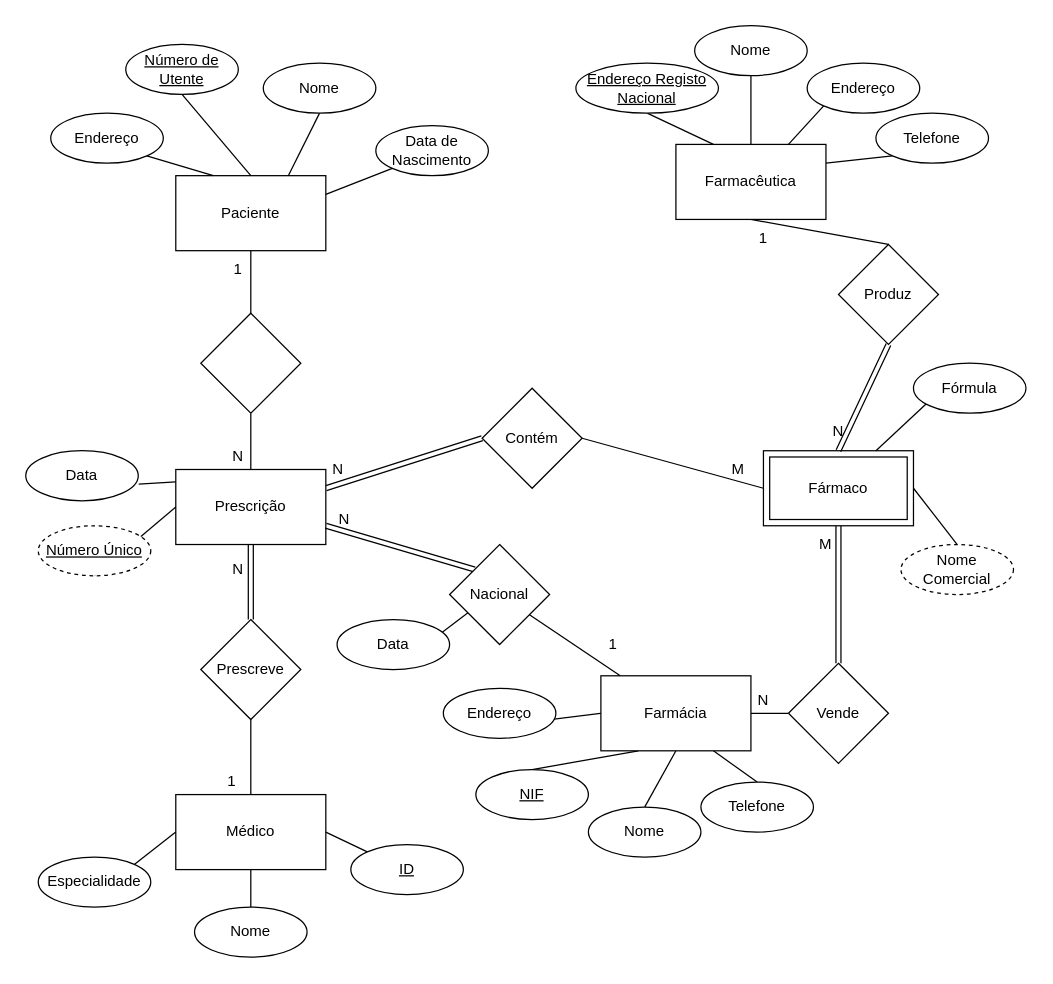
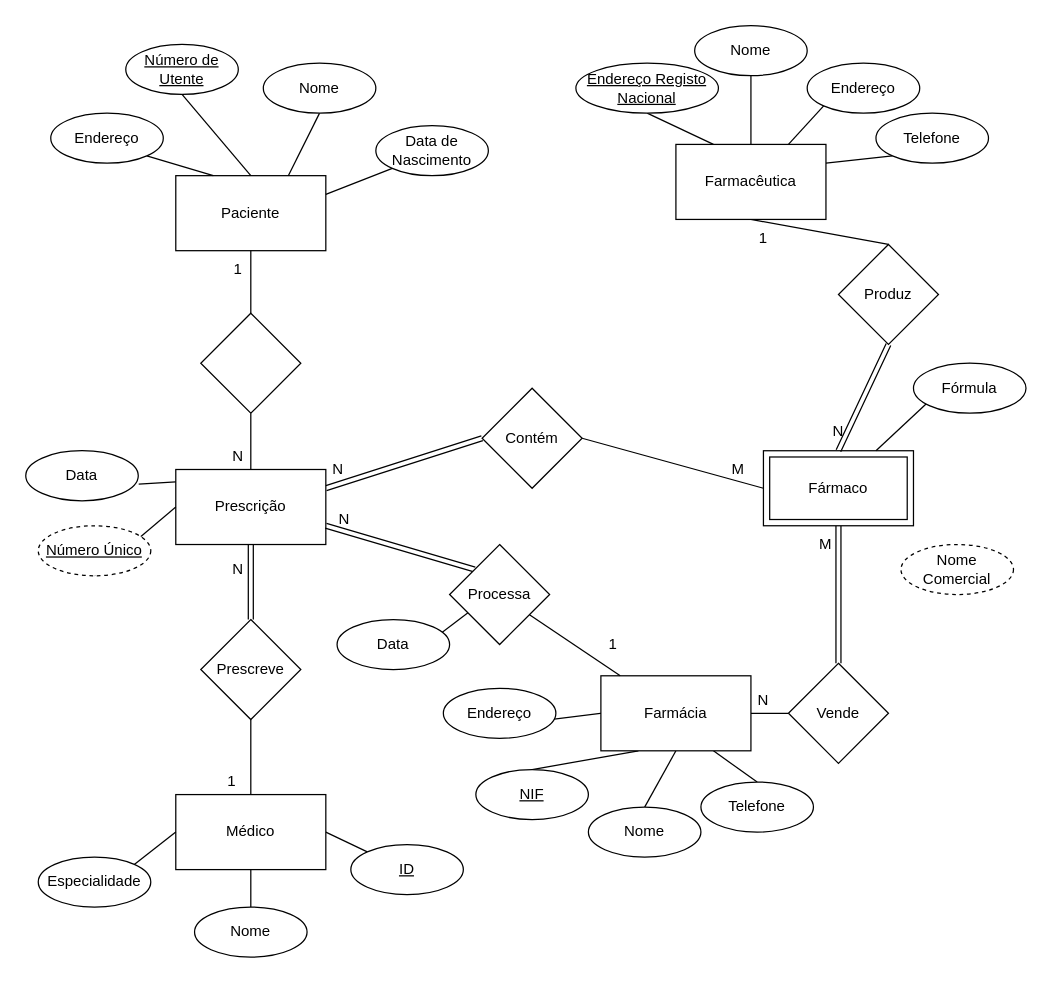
edge "Fármaco" -- "Nome Comercial": removed
node "Nacional": label "Nacional" -> "Processa"
